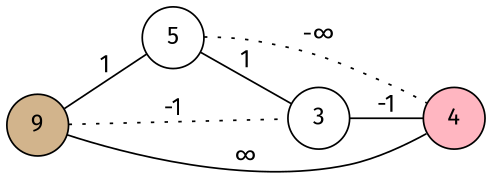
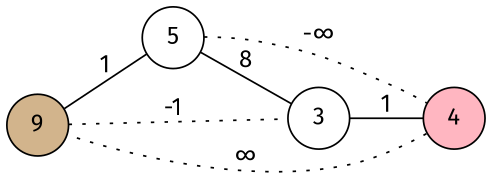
edge "5" -- "3": label "1" -> "8"
edge "3" -- "4": label "-1" -> "1"
edge "4" -- "9": style solid -> dotted
